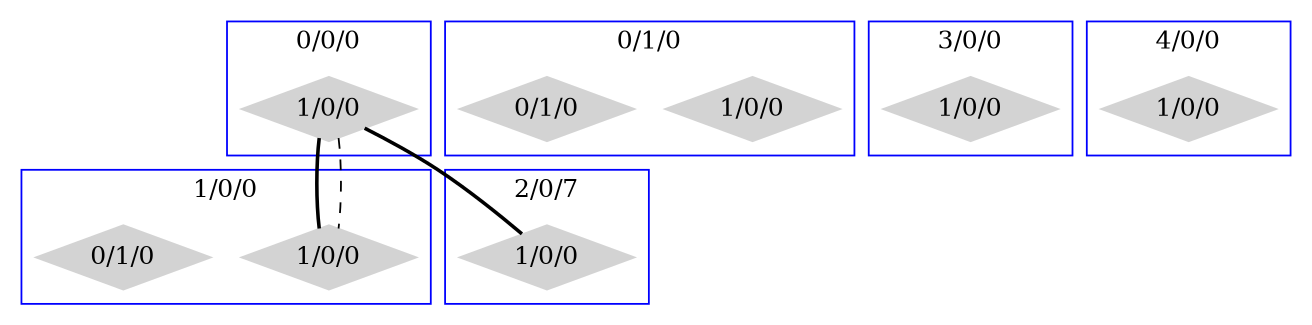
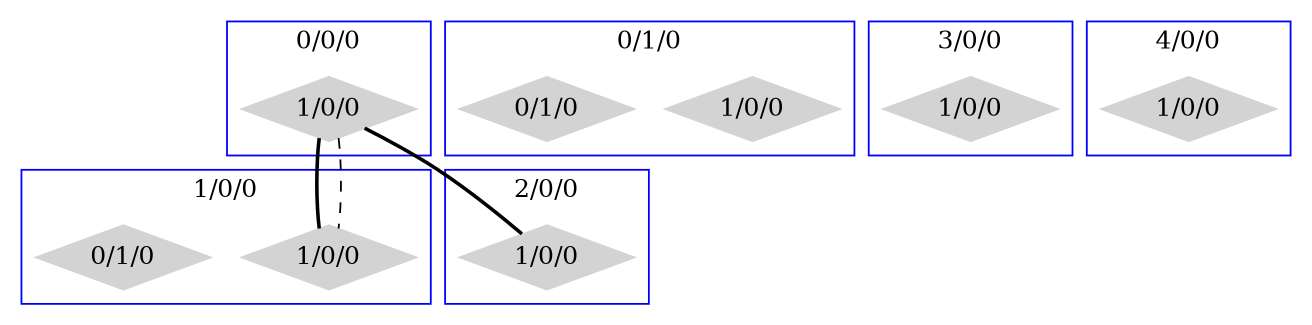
cluster "2/0/7": label "2/0/7" -> "2/0/0"
